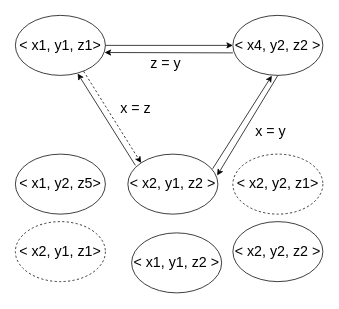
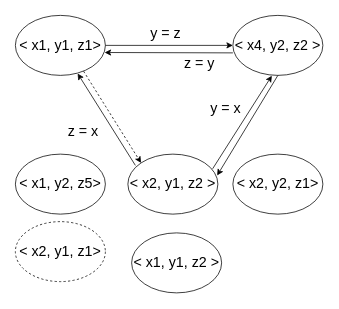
node "y = z": added
node "z = y": moved (165, 64) -> (199, 64)
node "x = z": removed
node "y = x": added
node "z = x": added
node "x = y": removed
node "< x2, y2, z1>": style dashed -> solid
node "< x2, y2, z2 >": removed
